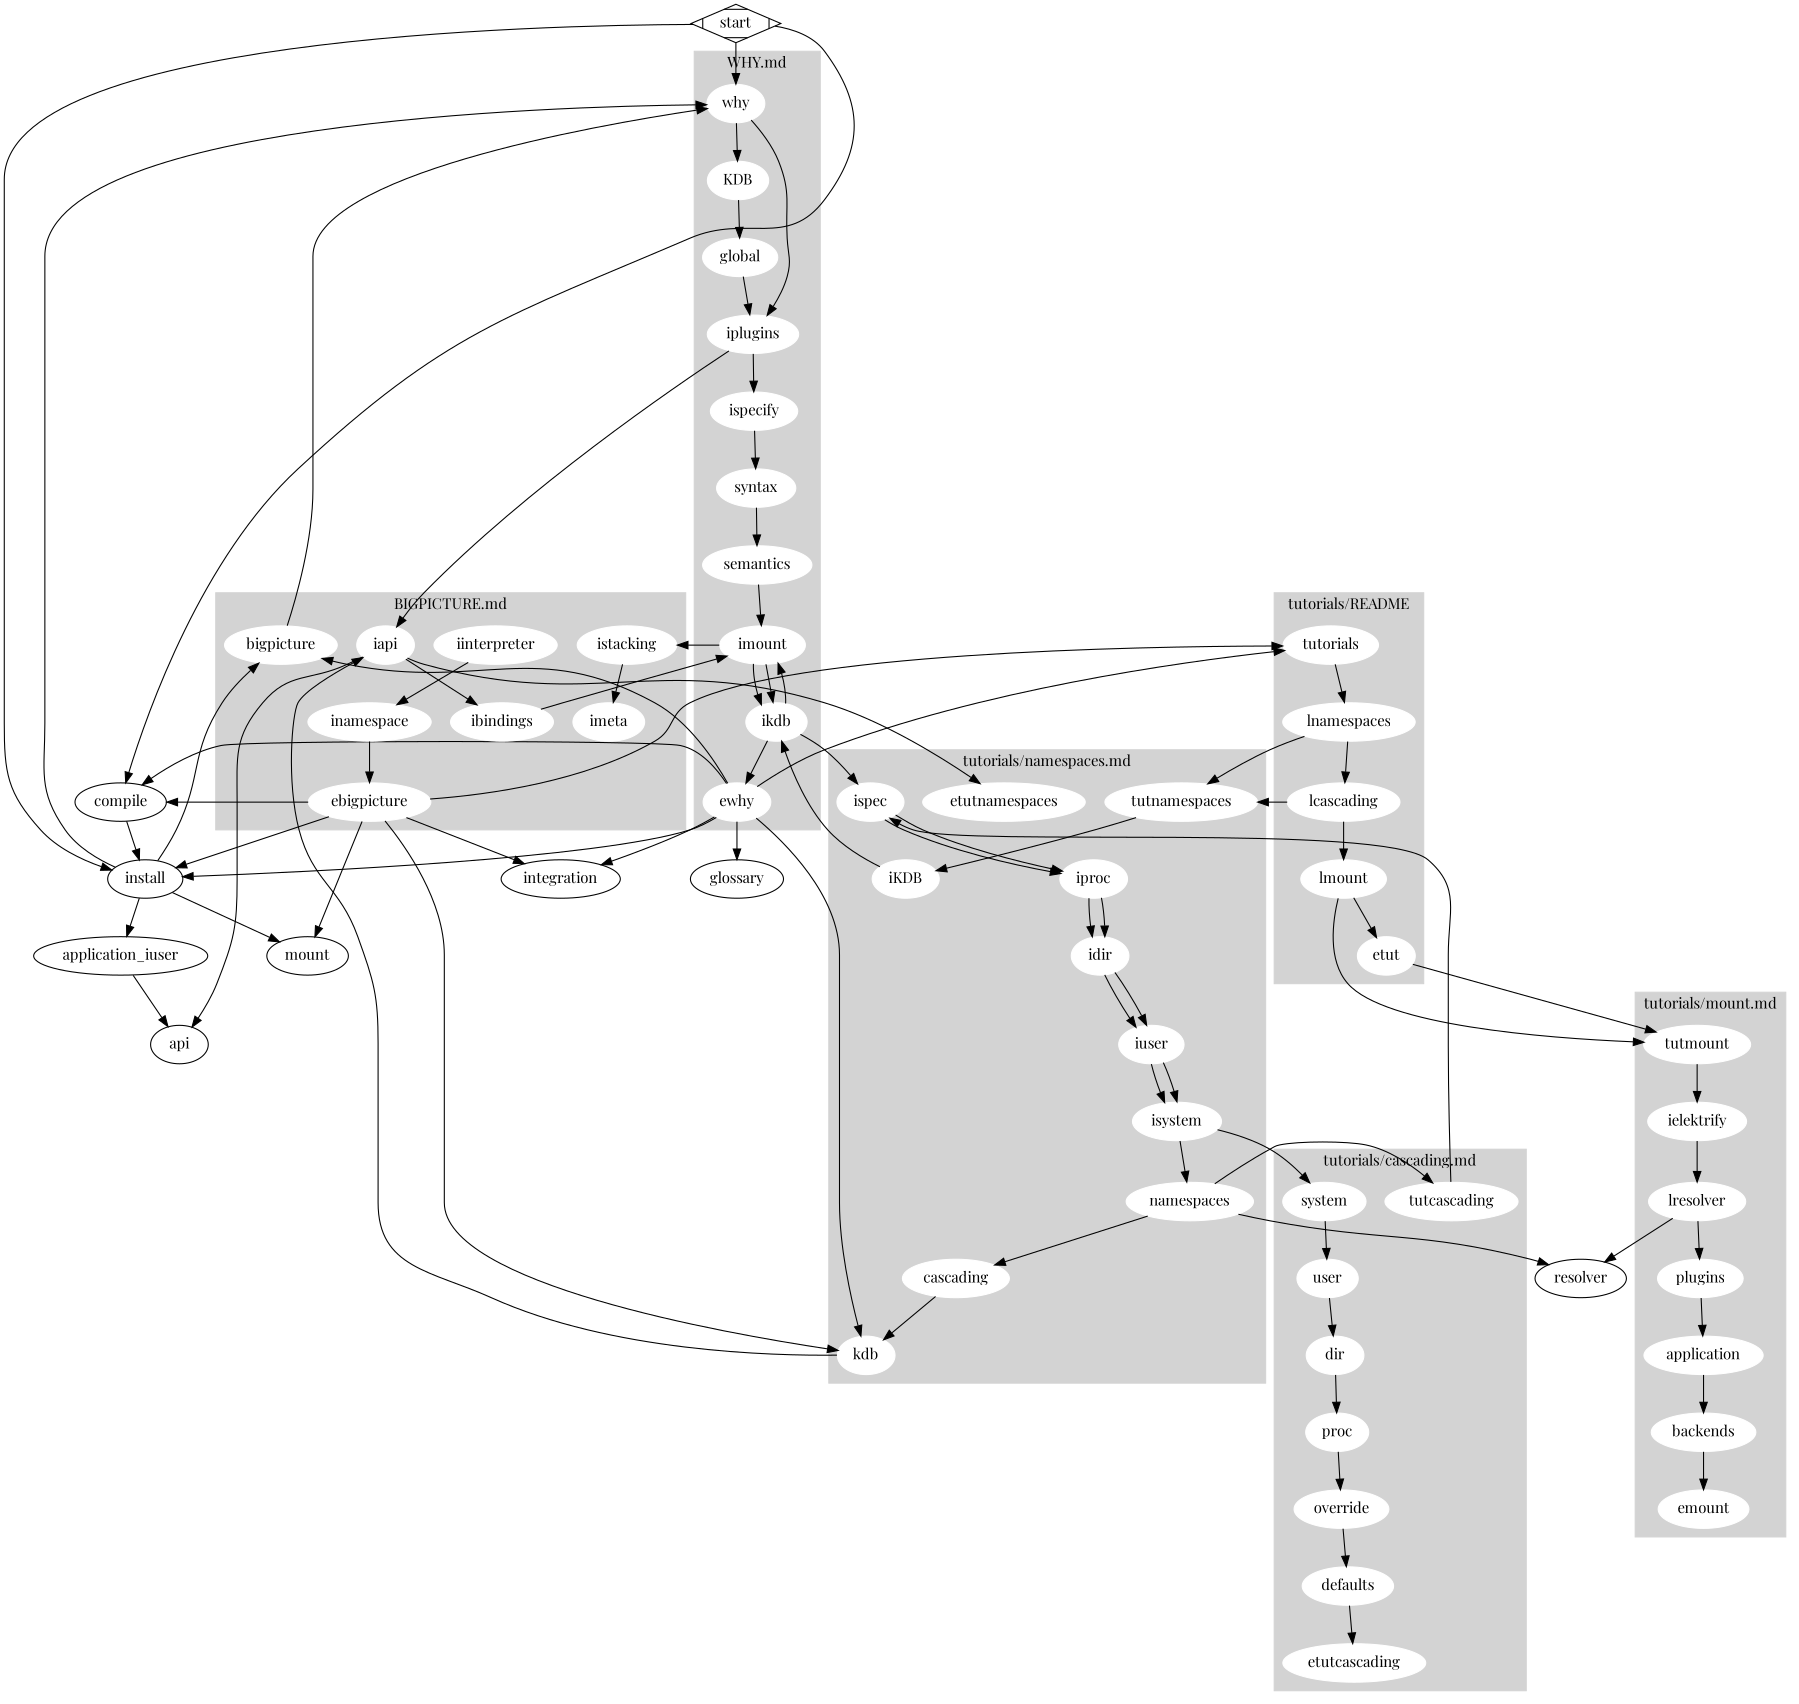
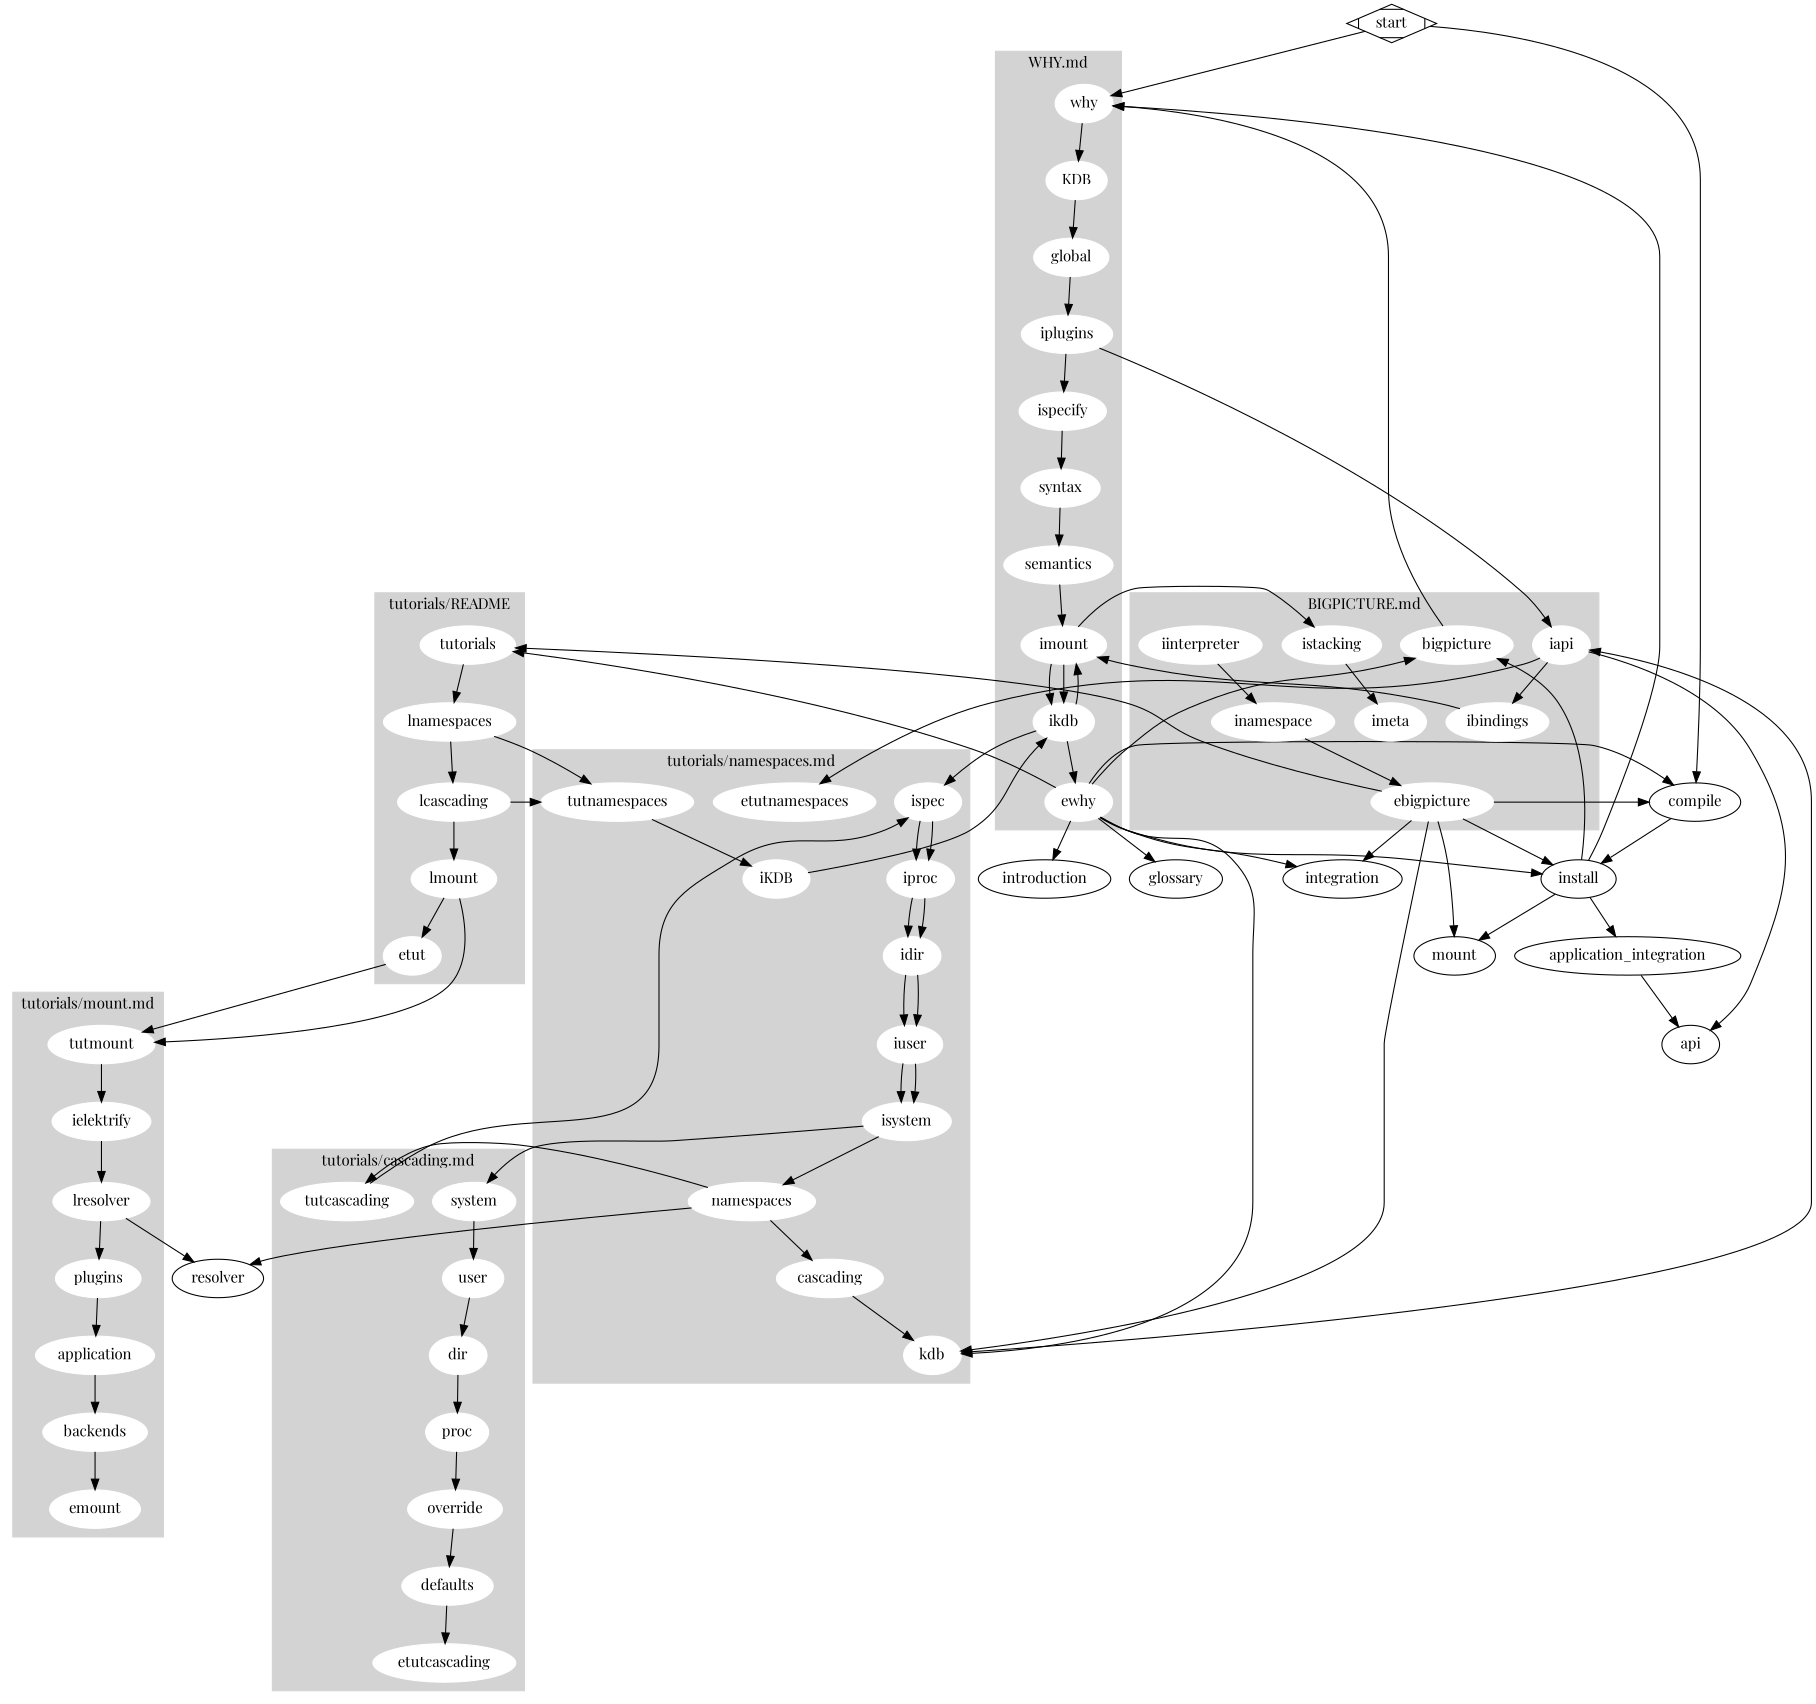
edge "start" -> "install": removed
edge "why" -> "iplugins": removed
node "introduction": added
node "application_iuser": label "application_iuser" -> "application_integration"
